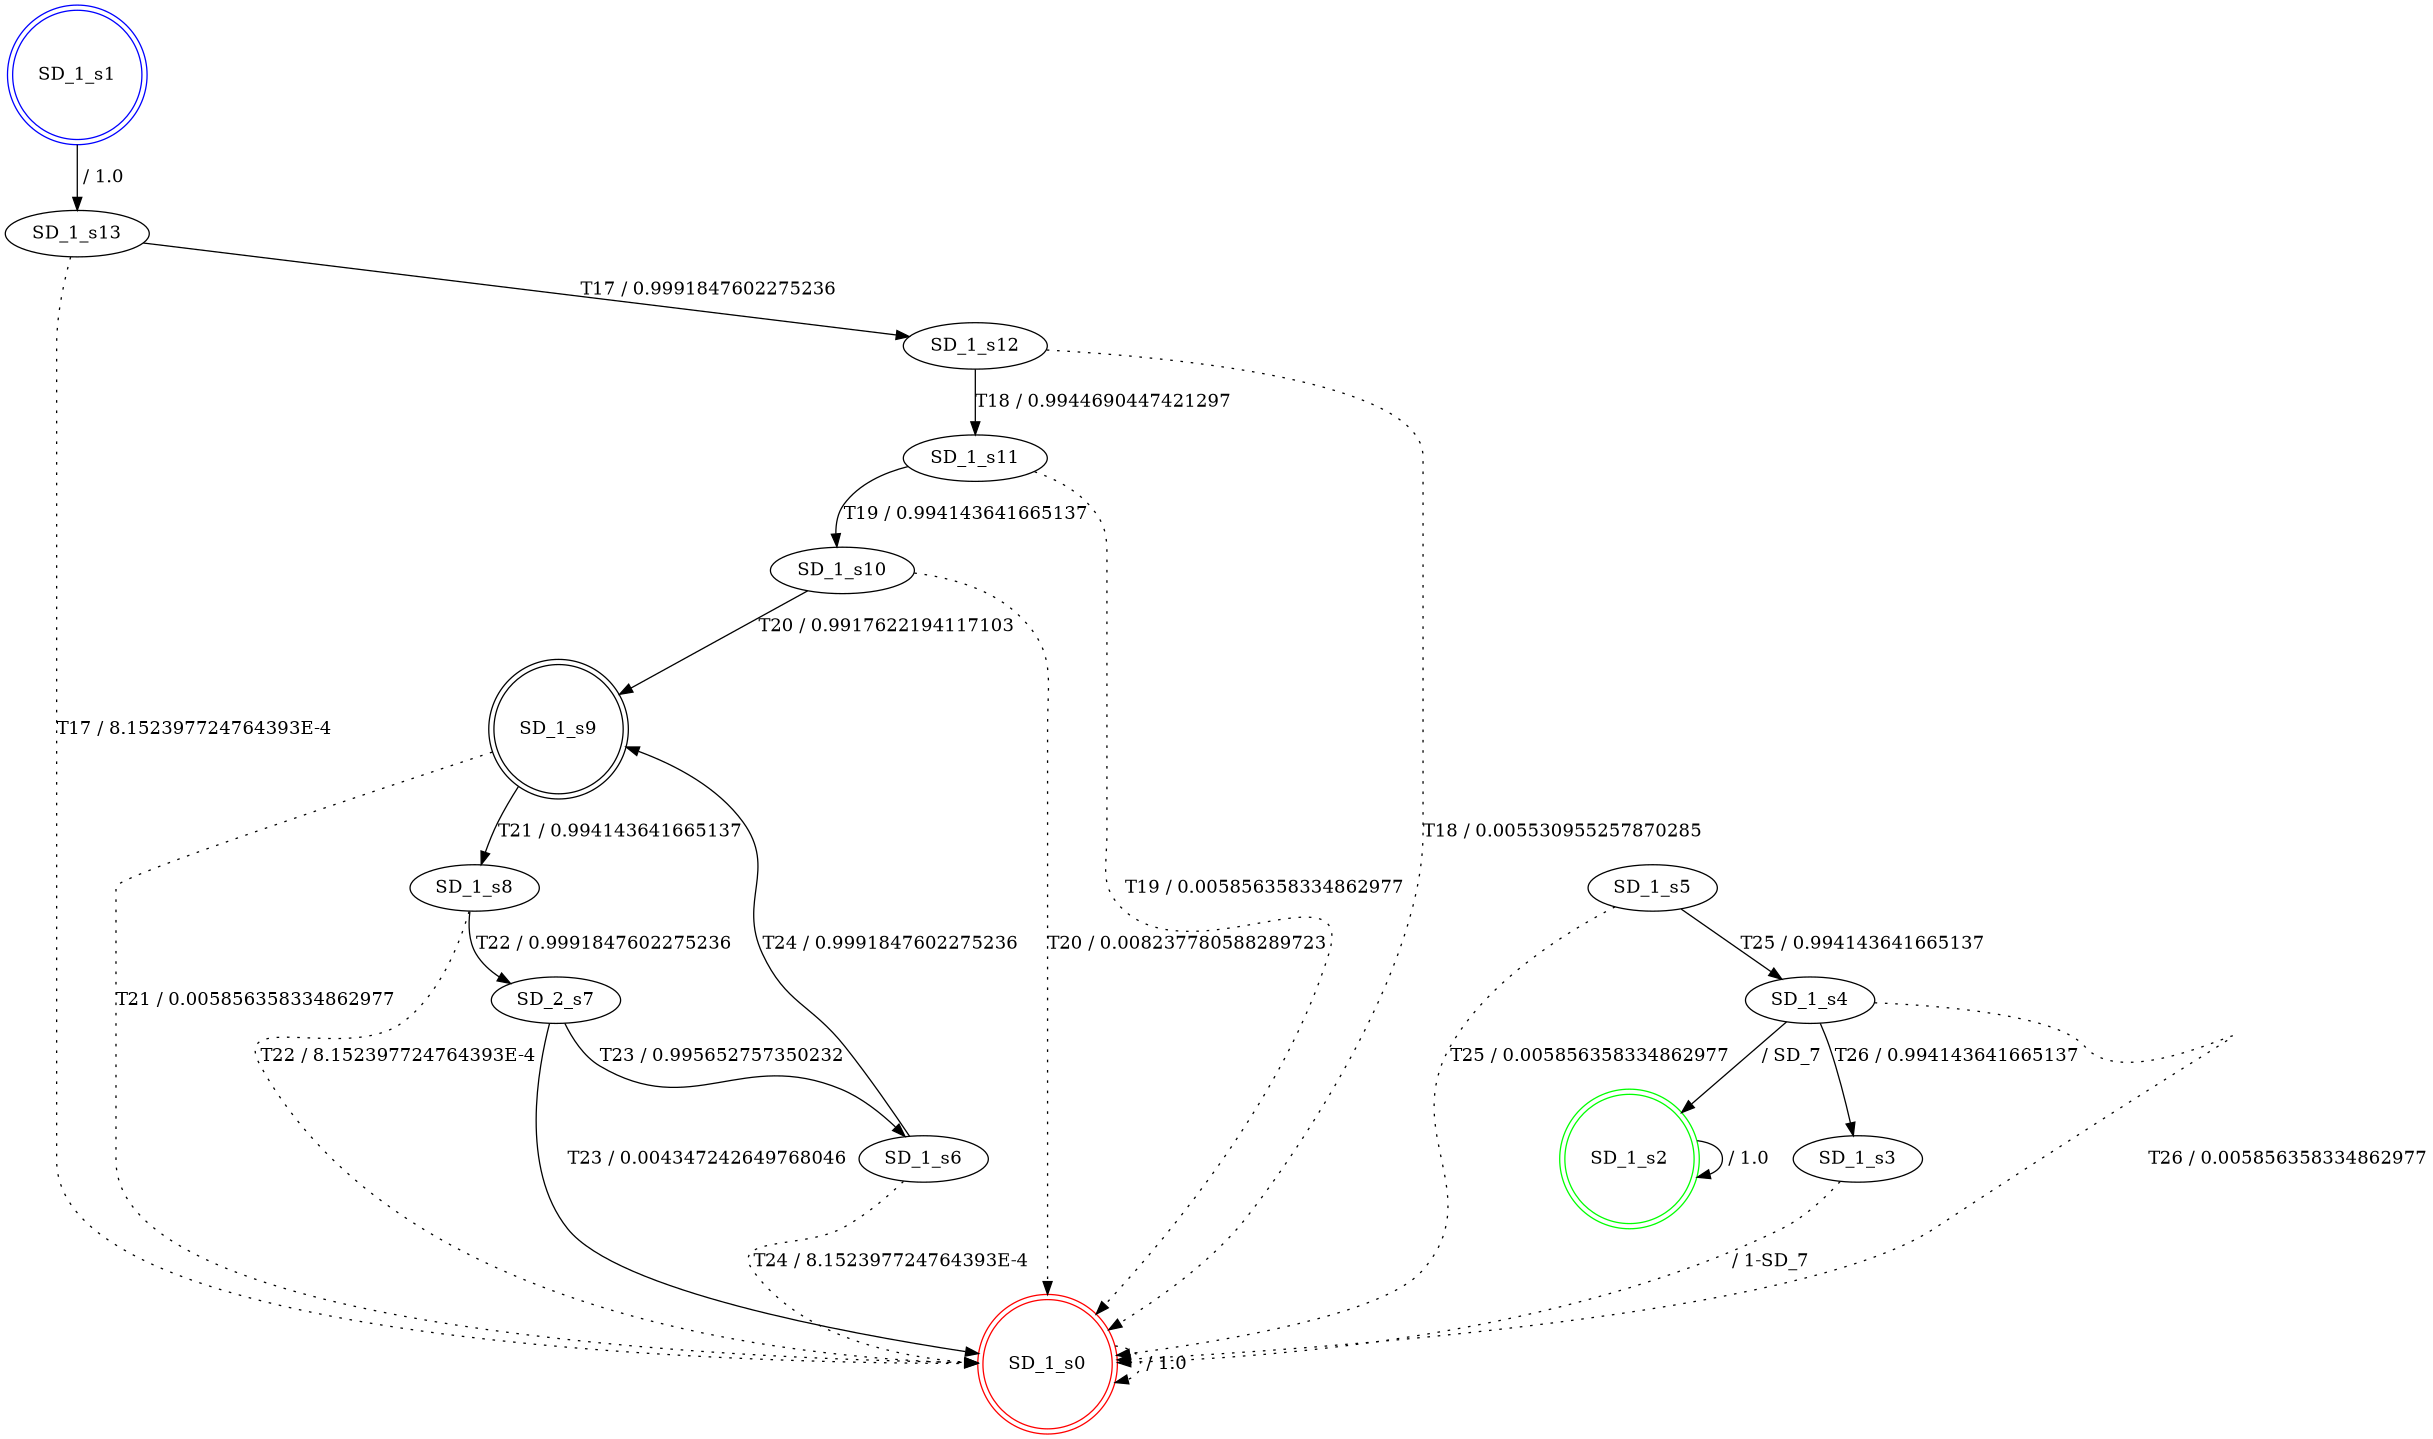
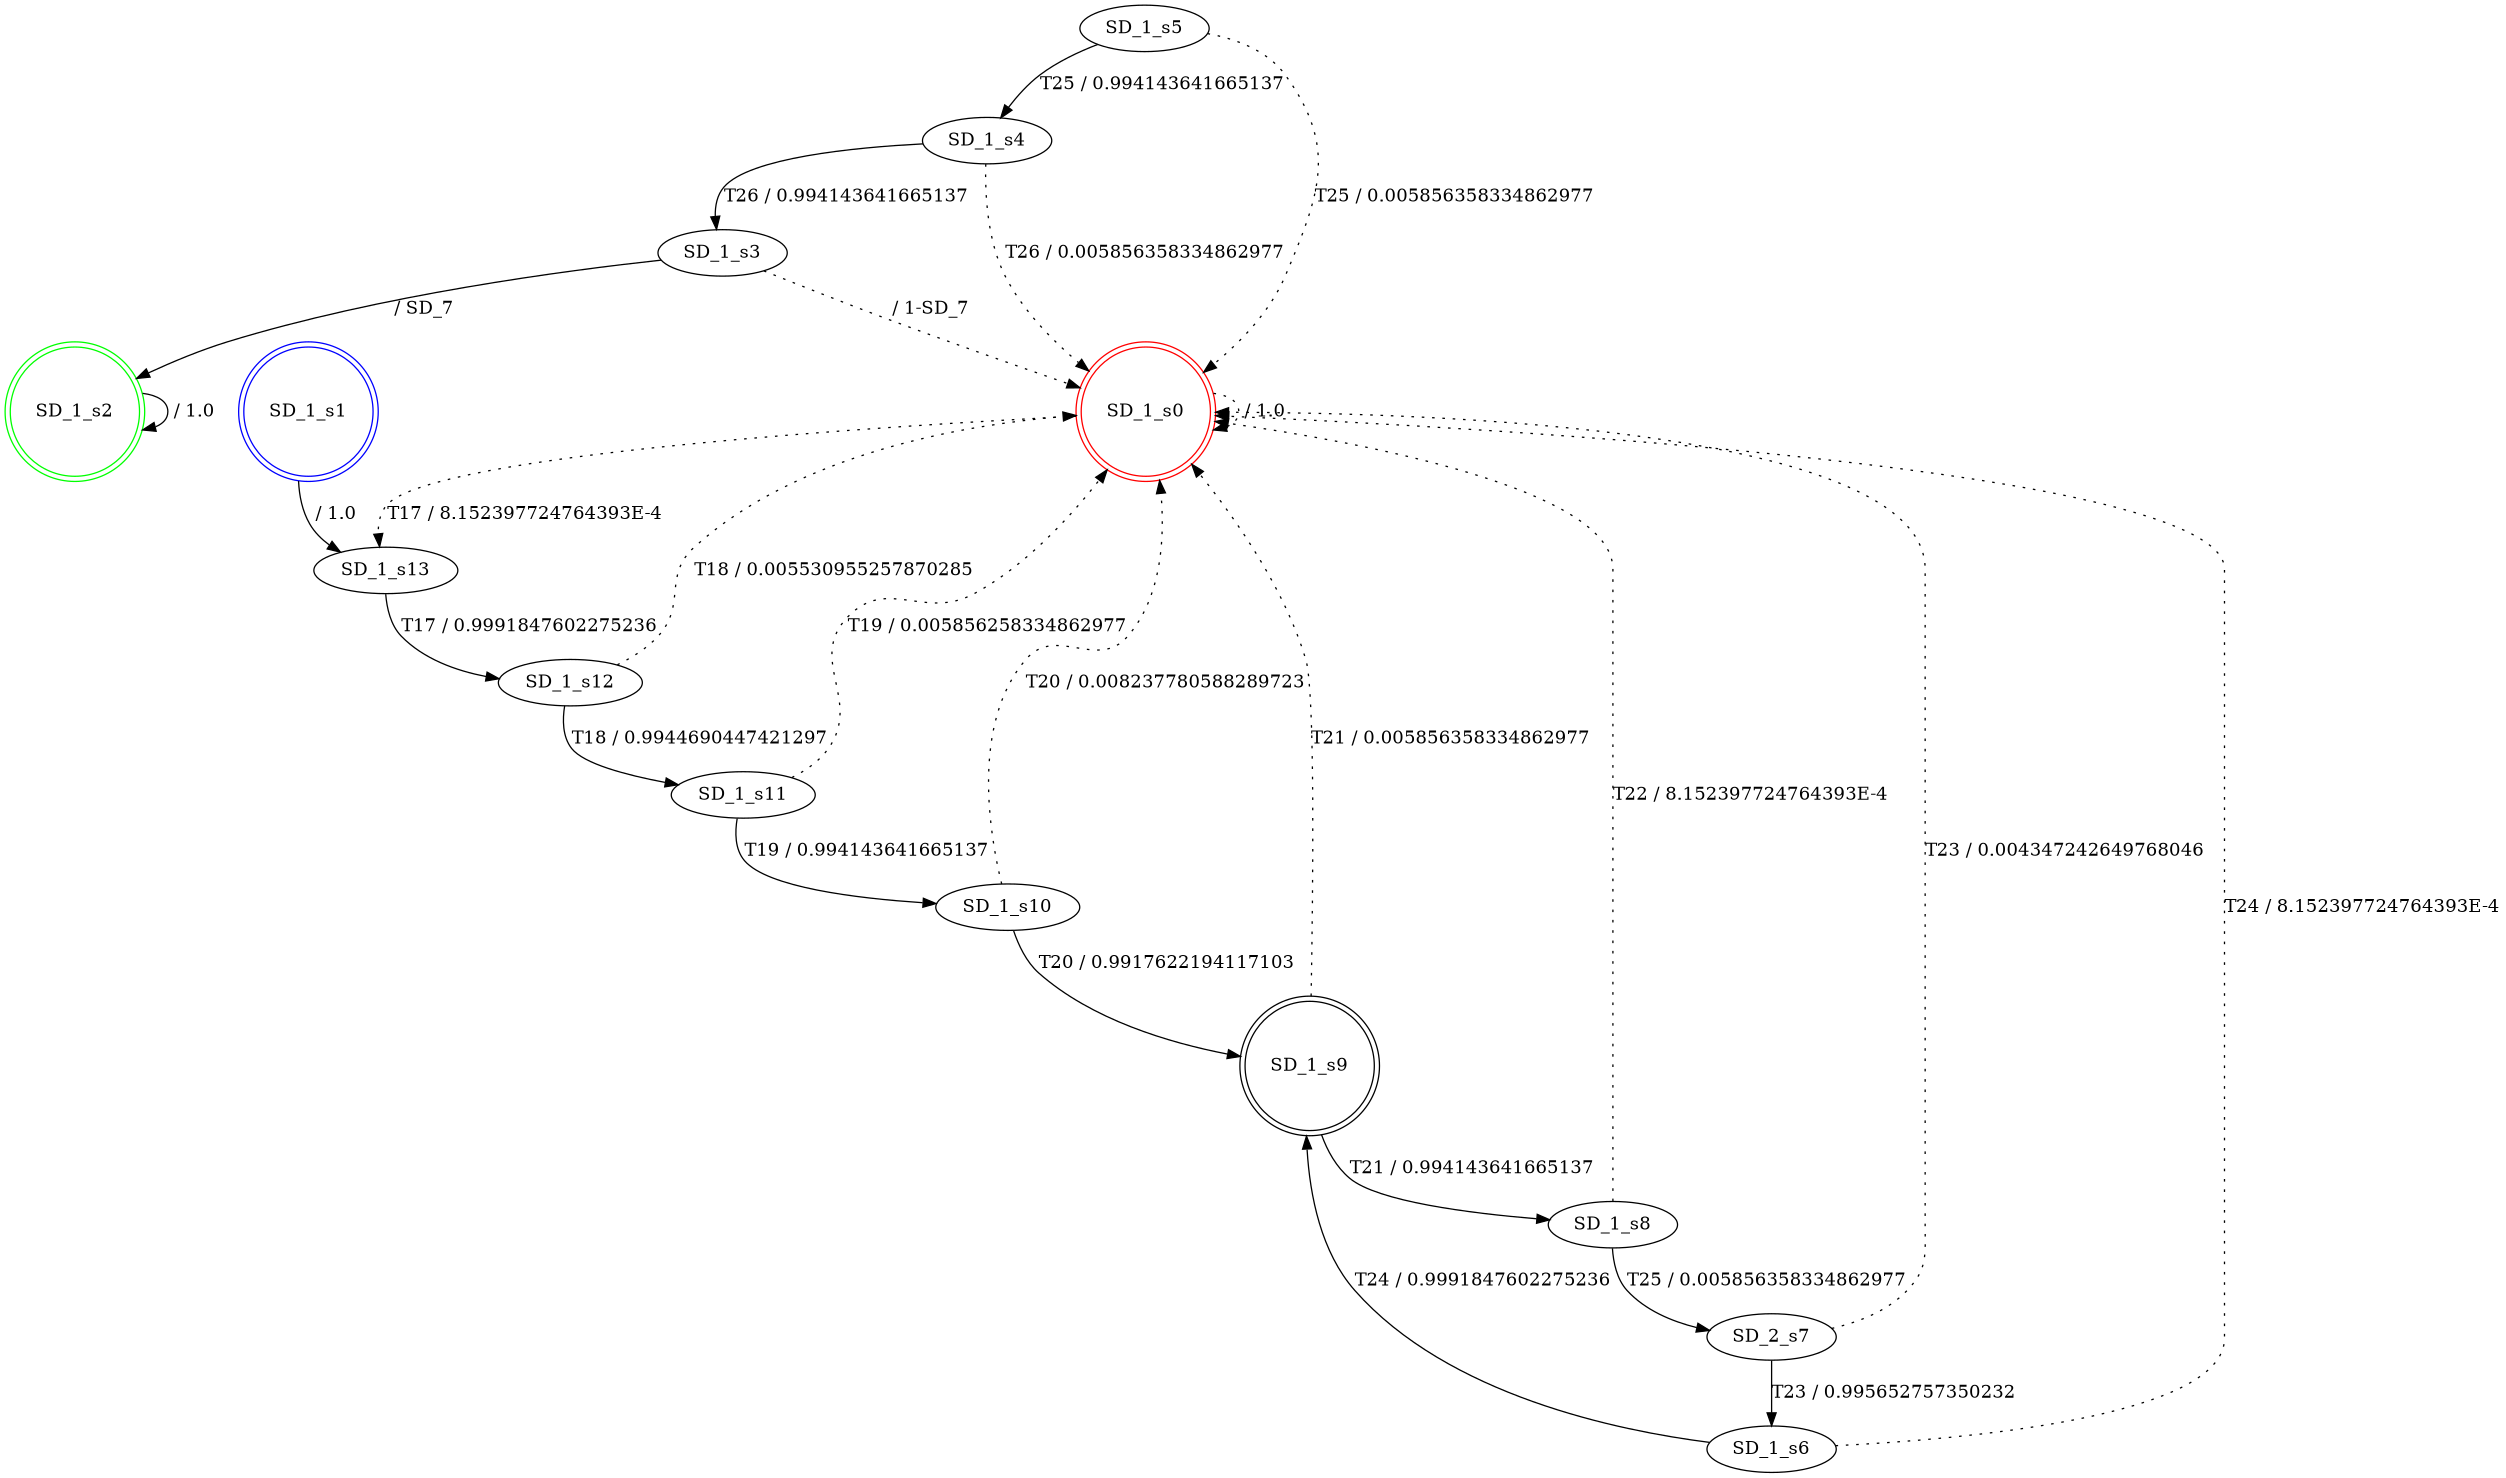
edge "SD_1_s11" -> "SD_1_s0": label "T19 / 0.005856358334862977" -> "T19 / 0.005856258334862977"
edge "SD_1_s8" -> "SD_2_s7": label "T22 / 0.9991847602275236" -> "T25 / 0.005856358334862977"
edge "SD_1_s4" -> "SD_1_s2": now "SD_1_s3" -> "SD_1_s2"
edge "SD_1_s13" -> "SD_1_s0": reversed
edge "SD_2_s7" -> "SD_1_s0": style solid -> dotted
